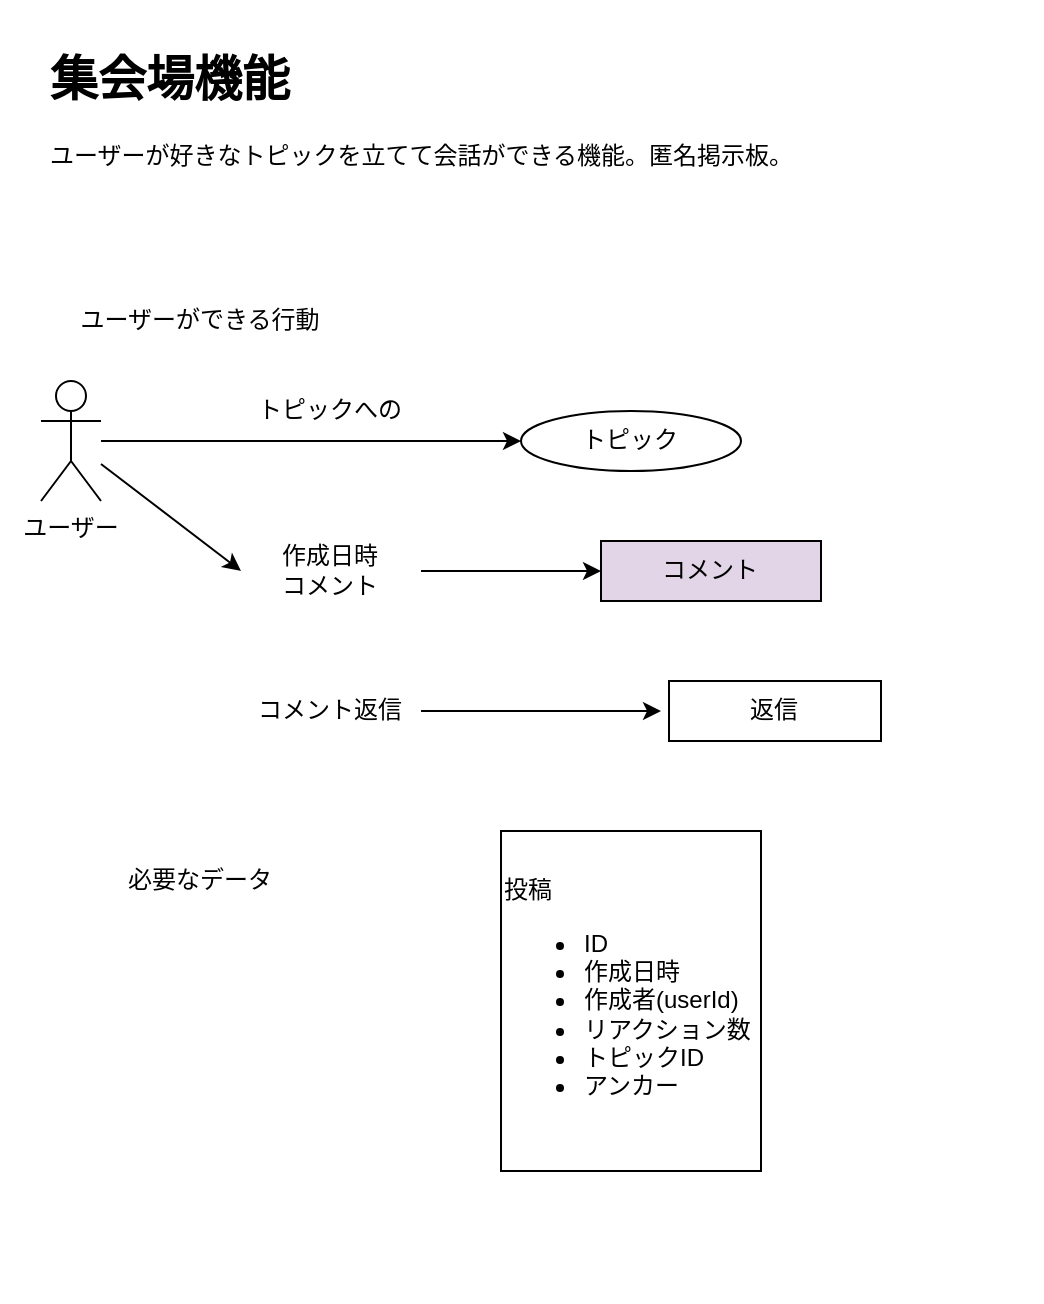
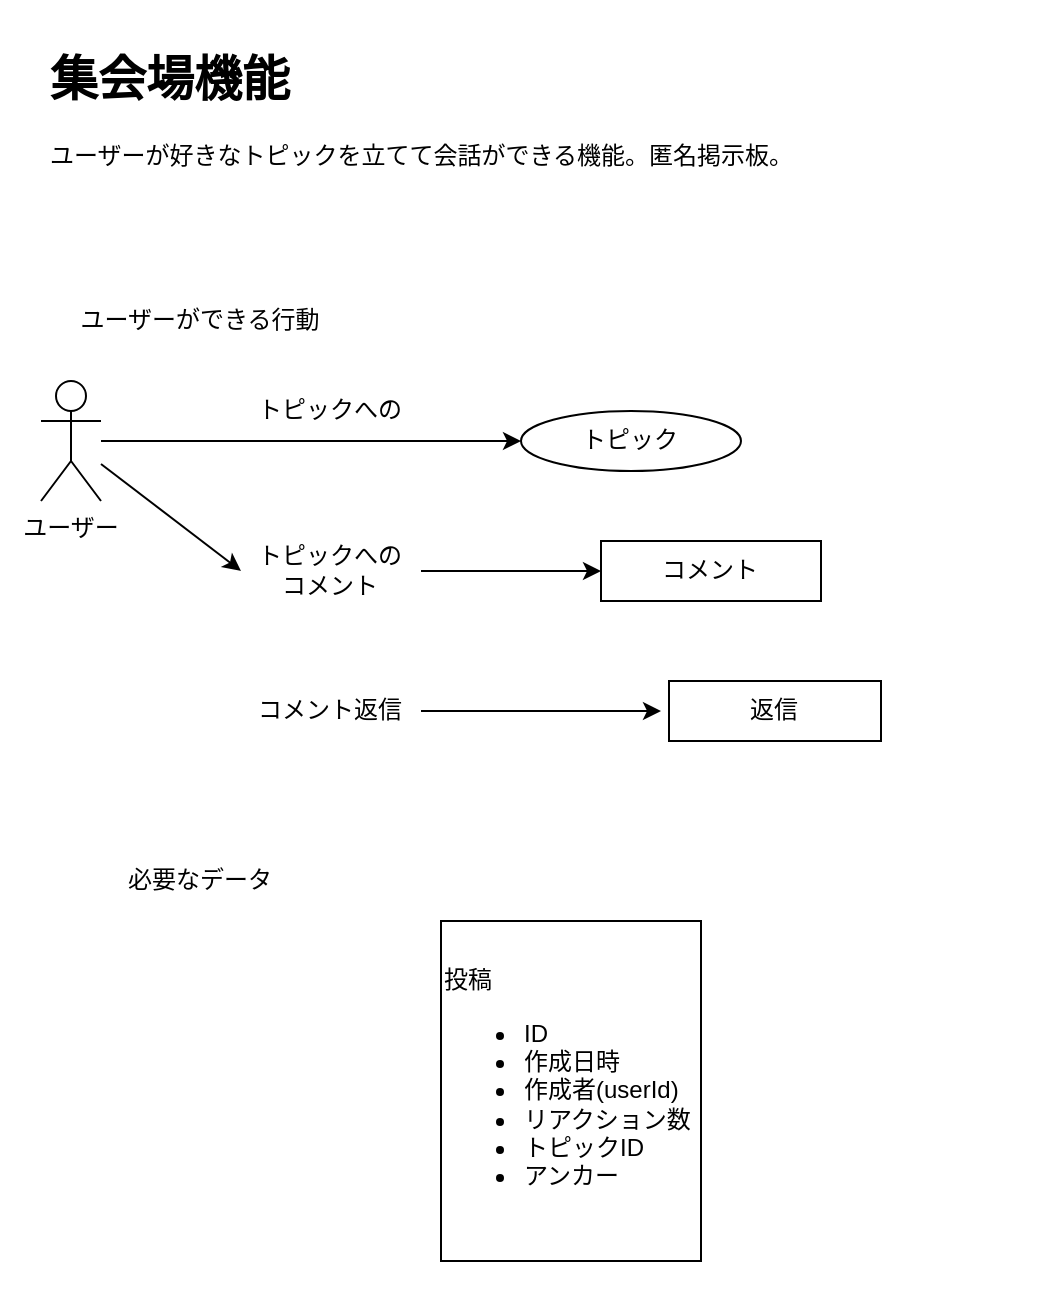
node "作成日時 コメント": label "作成日時 コメント" -> "トピックへの コメント"
node "コメント": fillcolor #e1d5e7 -> #ffffff
node "投稿 ID 作成日時 作成者(userId) リアクション数 トピックID アンカー": moved (631, 1001) -> (571, 1091)
